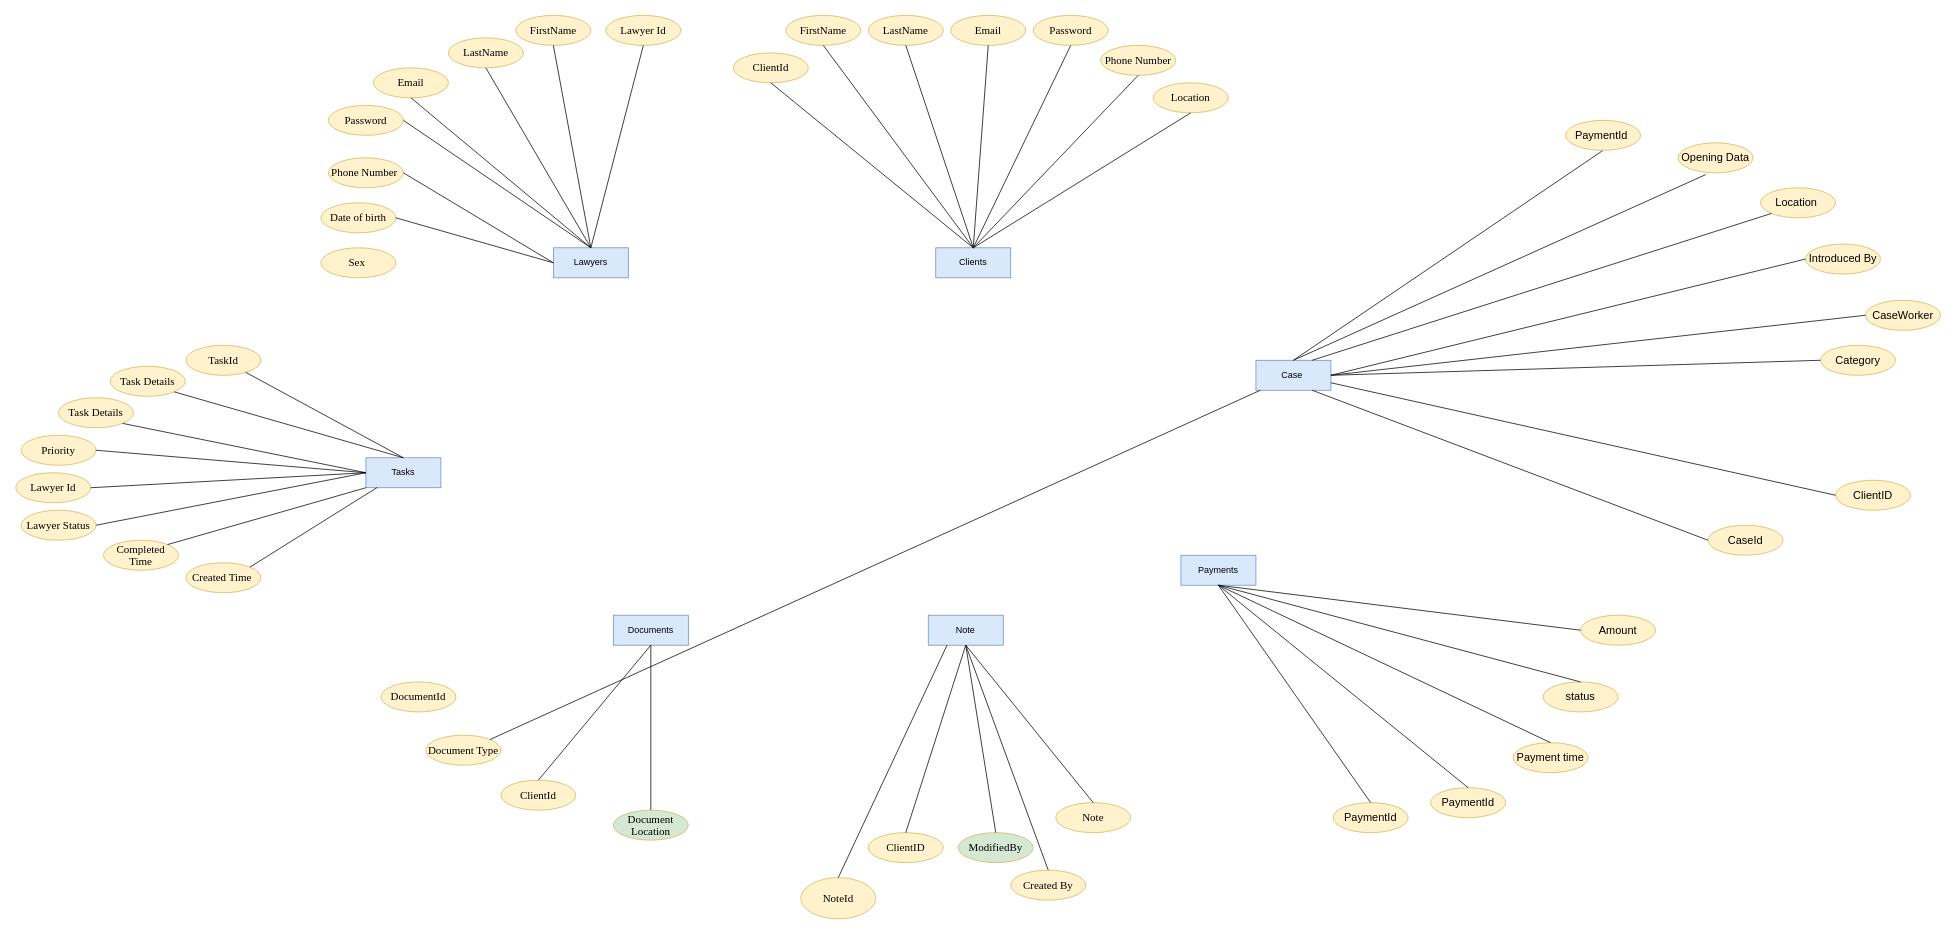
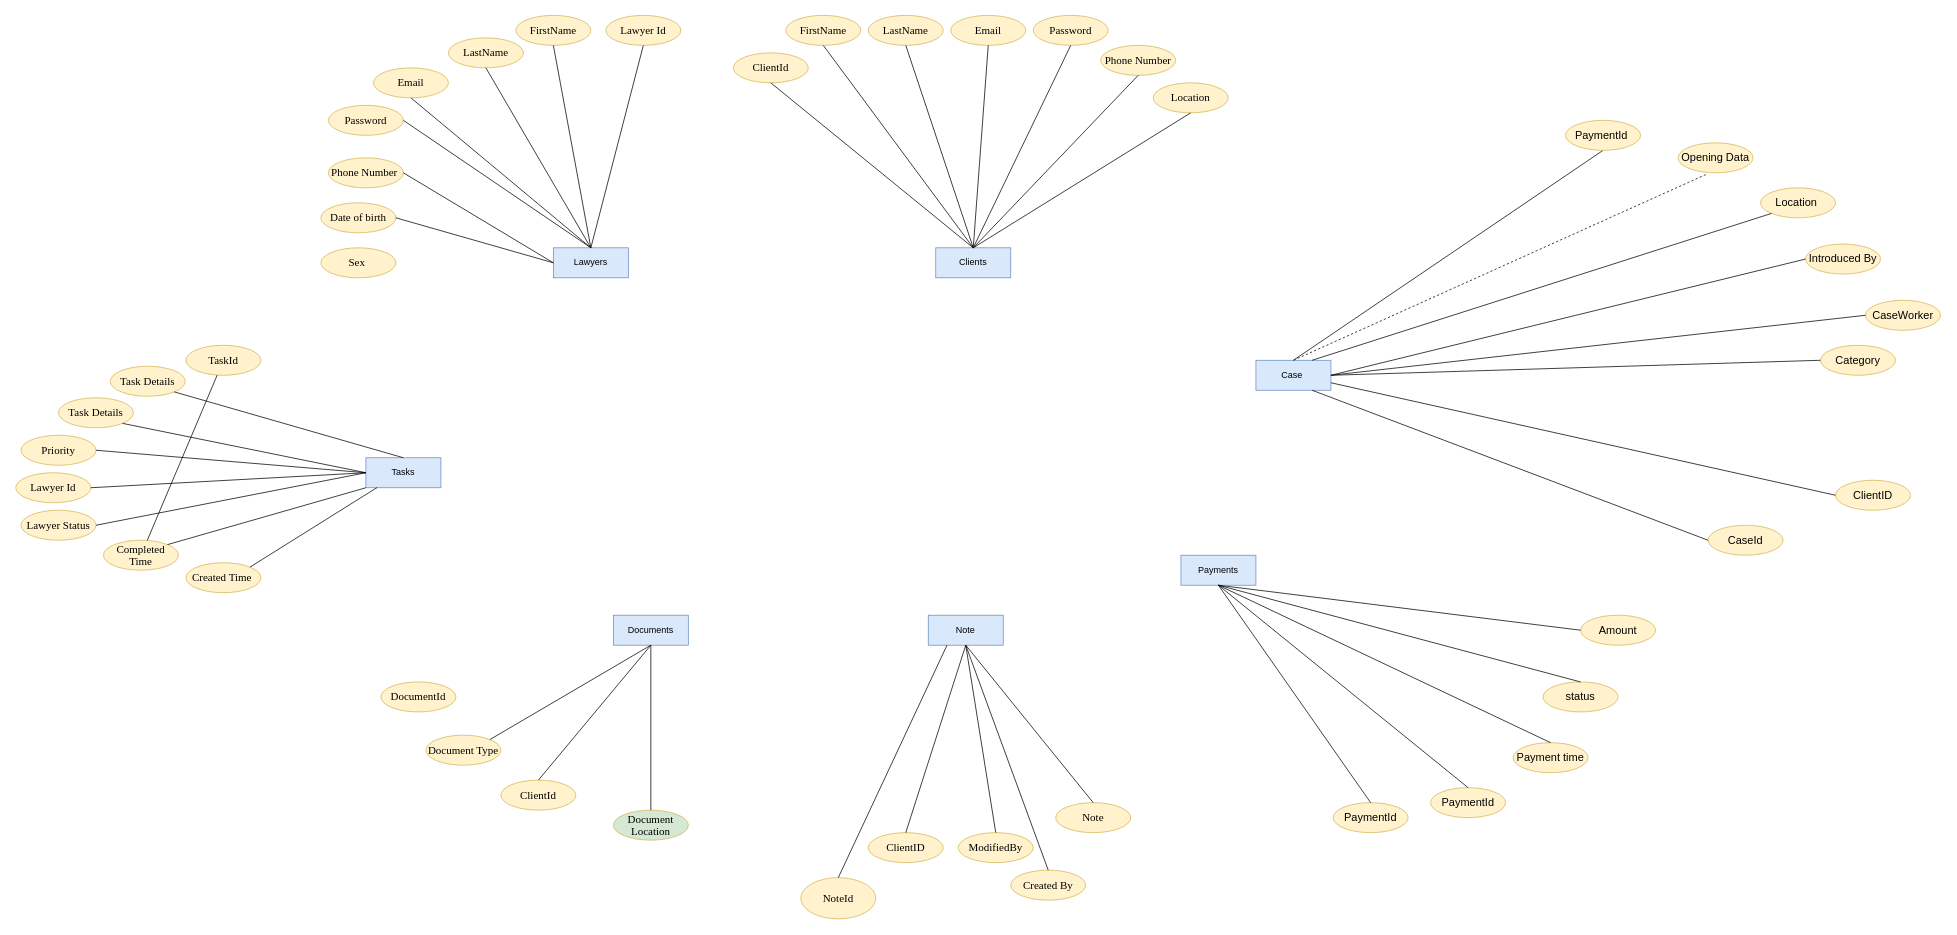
edge "Opening Data" -- "Case": style solid -> dashed
edge "TaskId" -- "Tasks": now "TaskId" -- "Completed Time"
edge "Case" -- "Document Type": now "Documents" -- "Document Type"
node "ModifiedBy": fillcolor #d5e8d4 -> #fff2cc
